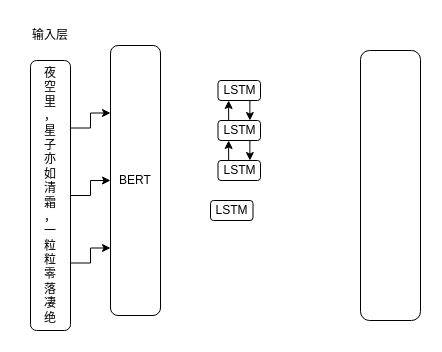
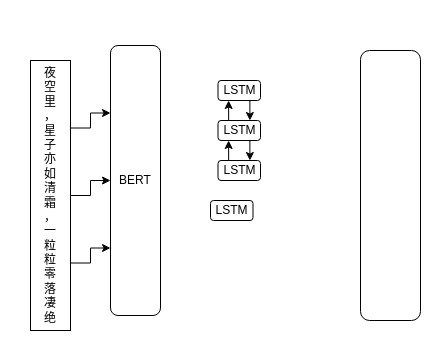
node "输入层": removed
node "夜 空 里 ， 星 子 亦 如 清 霜 ， 一 粒 粒 零 落 凄 绝": shape rounded rectangle -> rectangle
